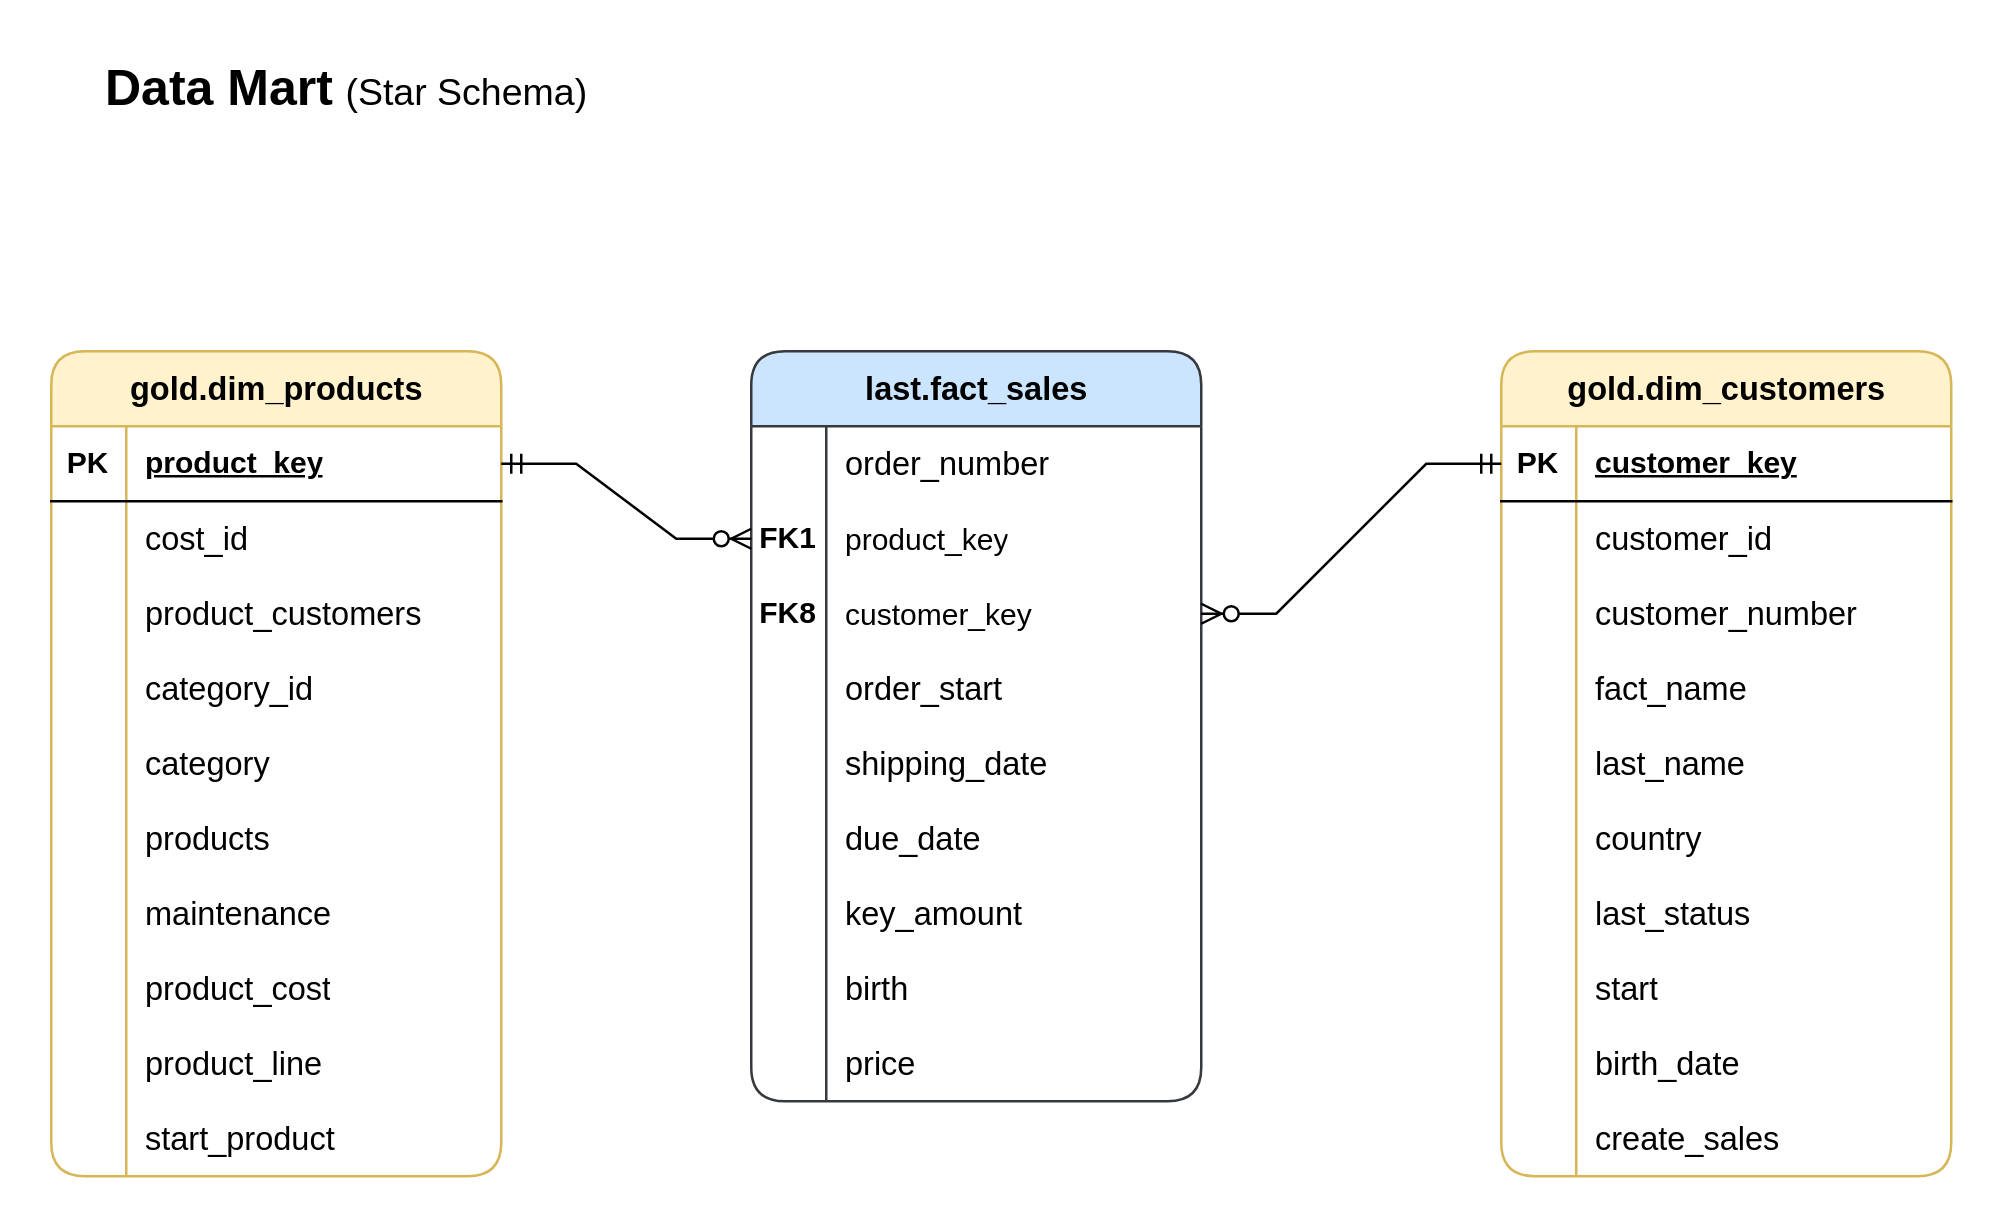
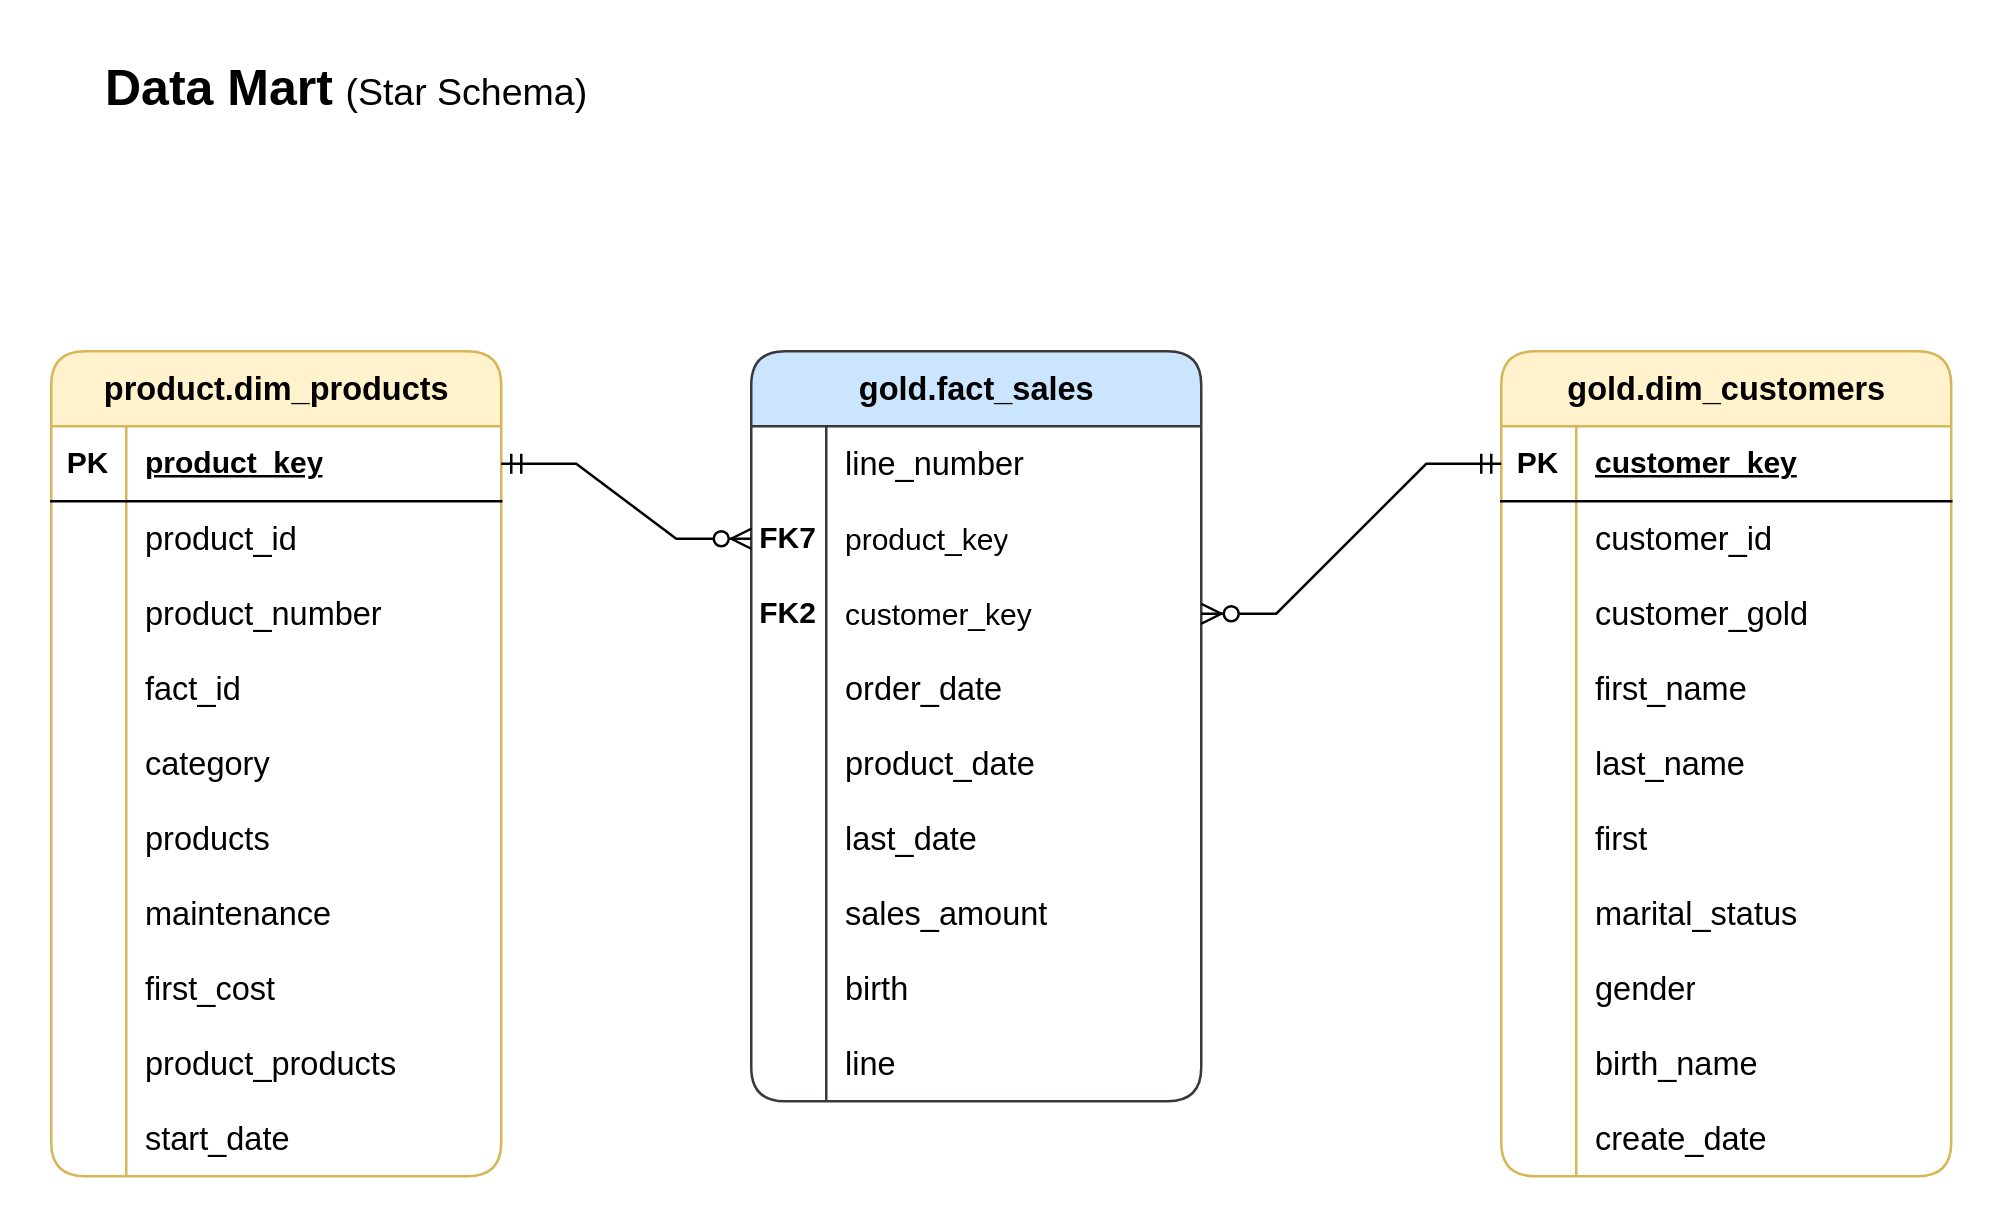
node "gold.dim_products": label "gold.dim_products" -> "product.dim_products"
node "last.fact_sales": label "last.fact_sales" -> "gold.fact_sales"
node "order_number": label "order_number" -> "line_number"
node "cost_id": label "cost_id" -> "product_id"
node "FK1": label "FK1" -> "FK7"
node "product_customers": label "product_customers" -> "product_number"
node "FK8": label "FK8" -> "FK2"
node "customer_number": label "customer_number" -> "customer_gold"
node "category_id": label "category_id" -> "fact_id"
node "order_start": label "order_start" -> "order_date"
node "fact_name": label "fact_name" -> "first_name"
node "shipping_date": label "shipping_date" -> "product_date"
node "due_date": label "due_date" -> "last_date"
node "country": label "country" -> "first"
node "key_amount": label "key_amount" -> "sales_amount"
node "last_status": label "last_status" -> "marital_status"
node "product_cost": label "product_cost" -> "first_cost"
node "start": label "start" -> "gender"
node "product_line": label "product_line" -> "product_products"
node "price": label "price" -> "line"
node "birth_date": label "birth_date" -> "birth_name"
node "start_product": label "start_product" -> "start_date"
node "create_sales": label "create_sales" -> "create_date"
